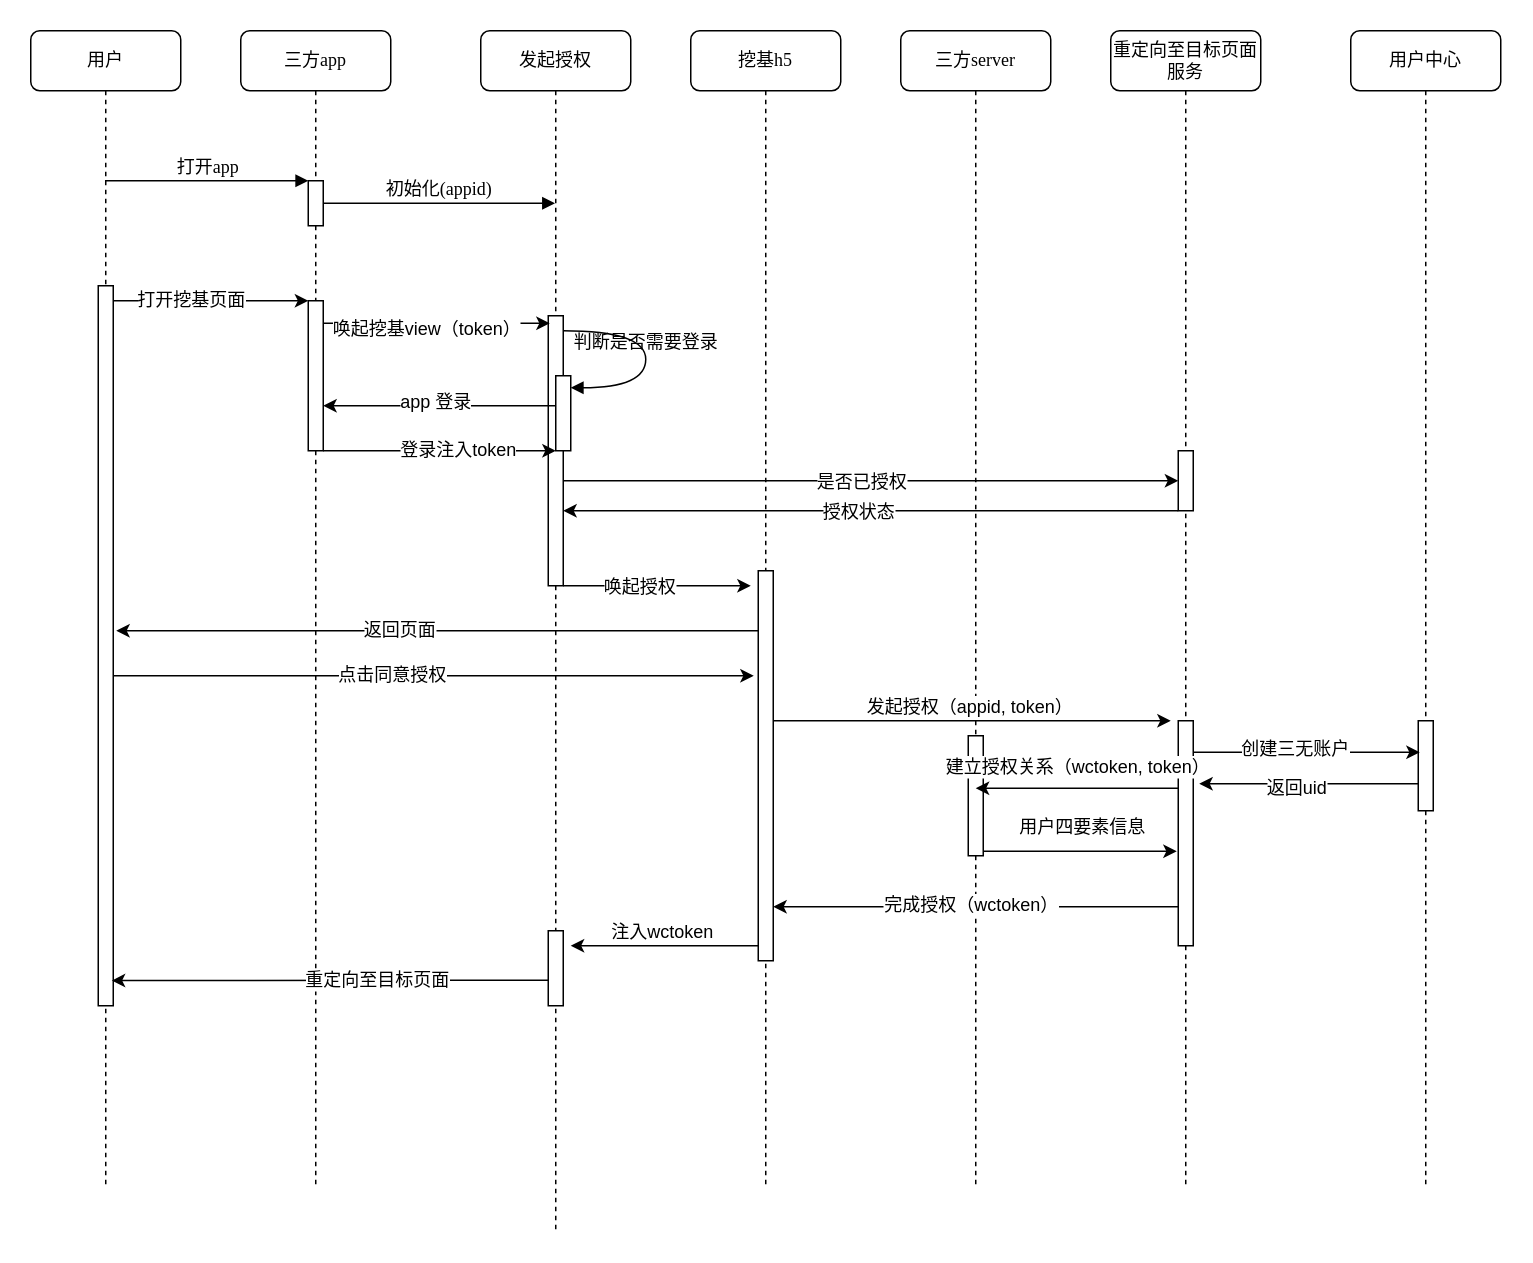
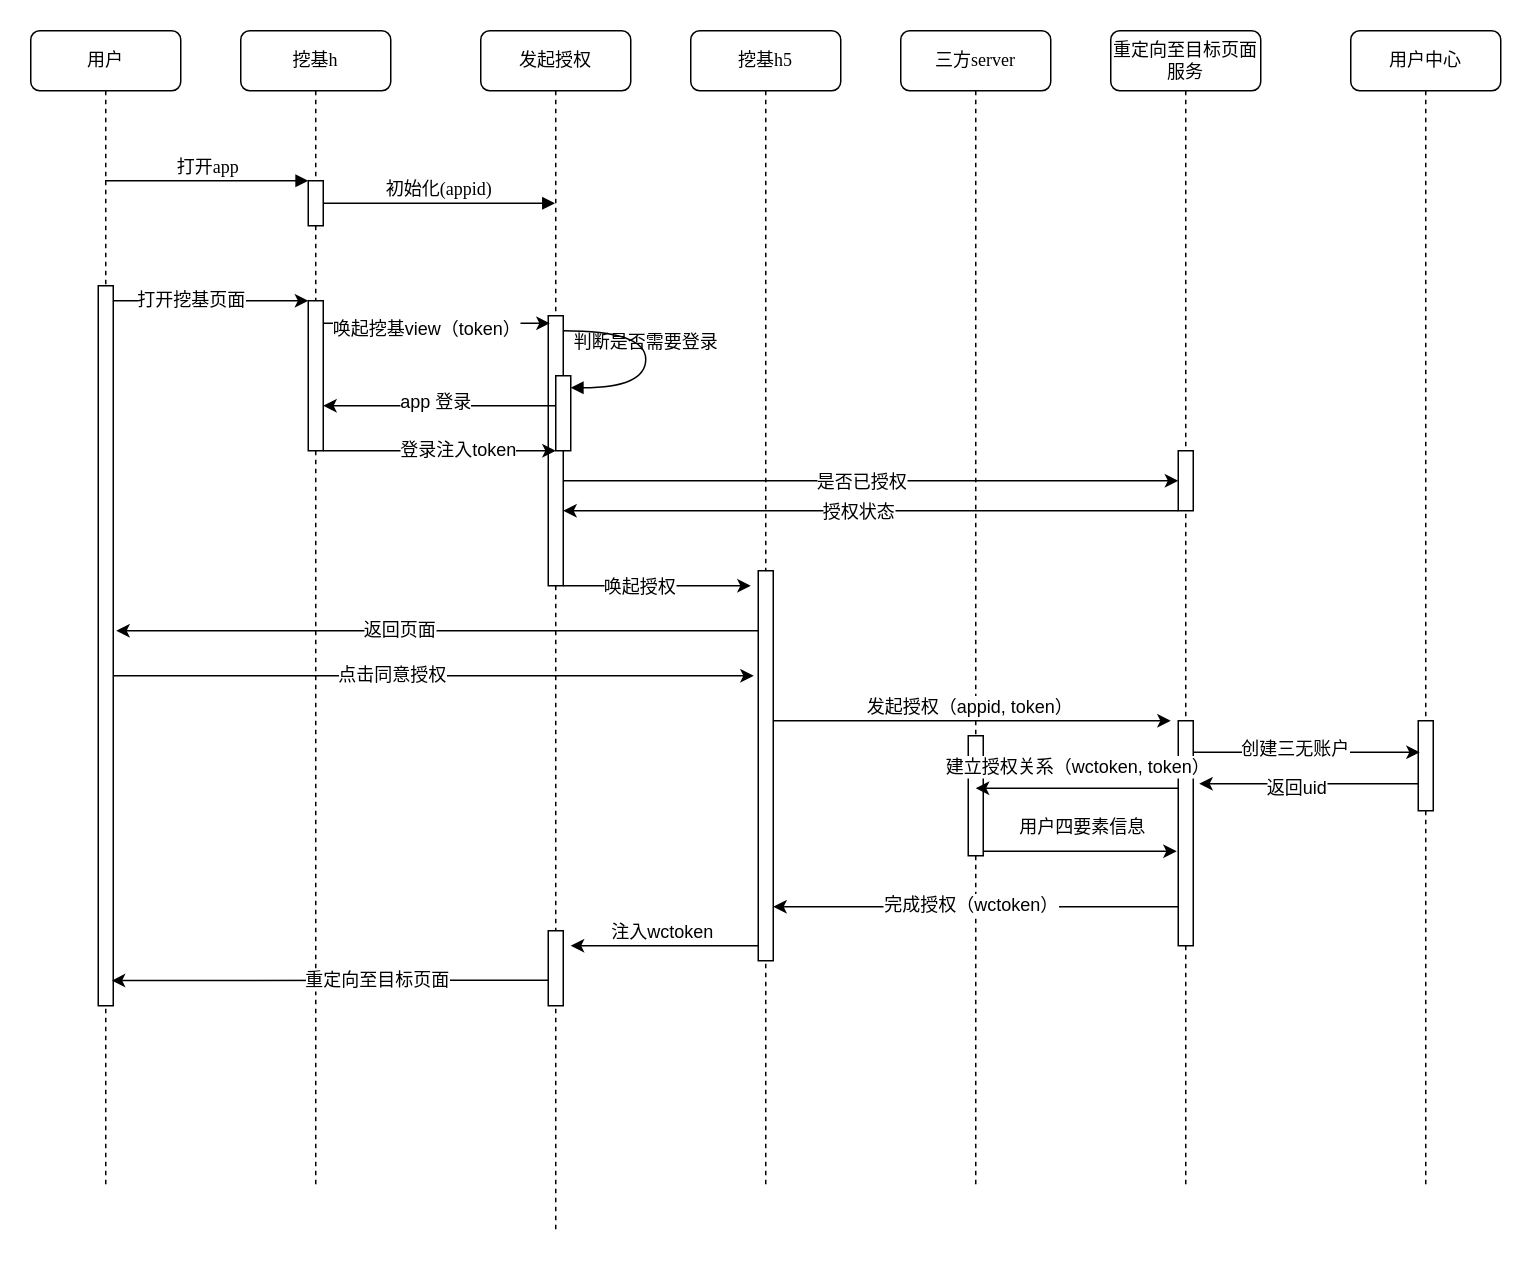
node "三方app": label "三方app" -> "挖基h"
